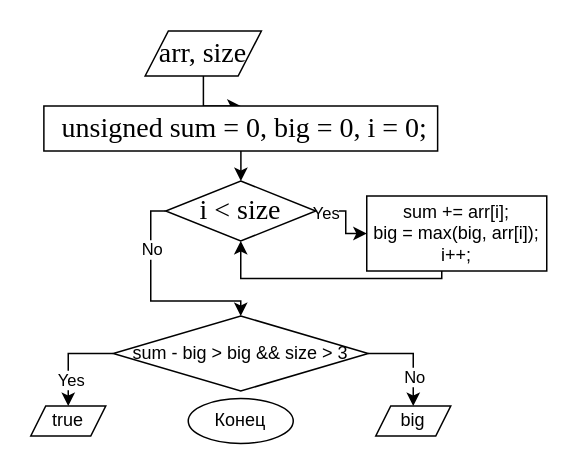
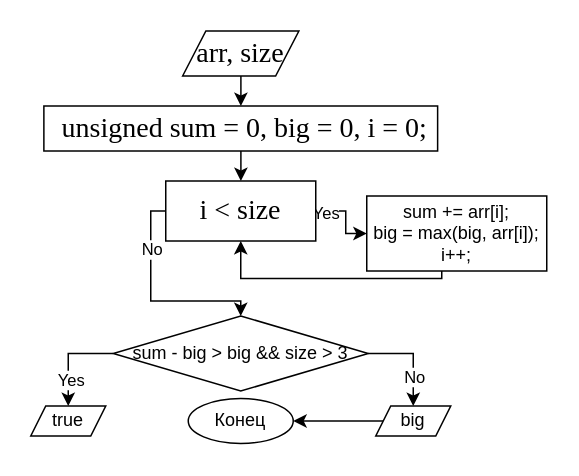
node "arr, size": moved (203, 53) -> (241, 53)
node "i < size": shape diamond -> rectangle
edge "big" -> "Конец": added
